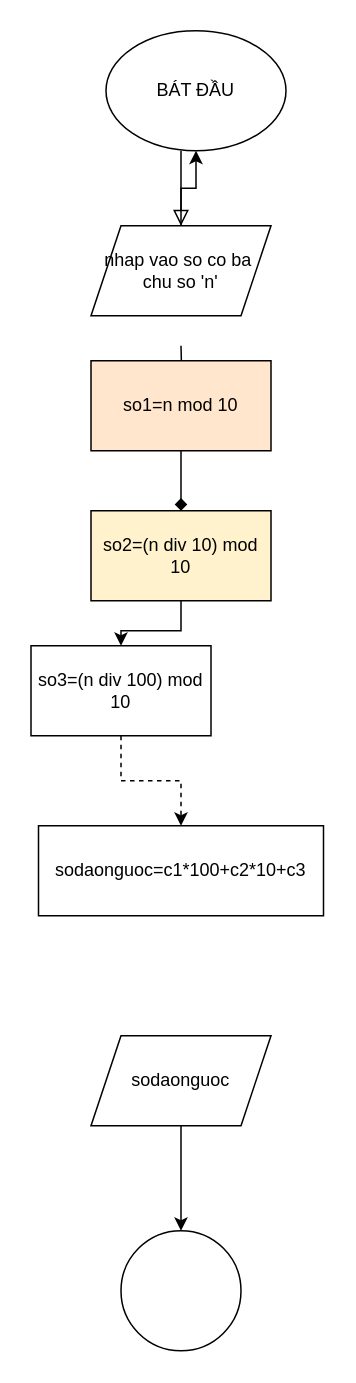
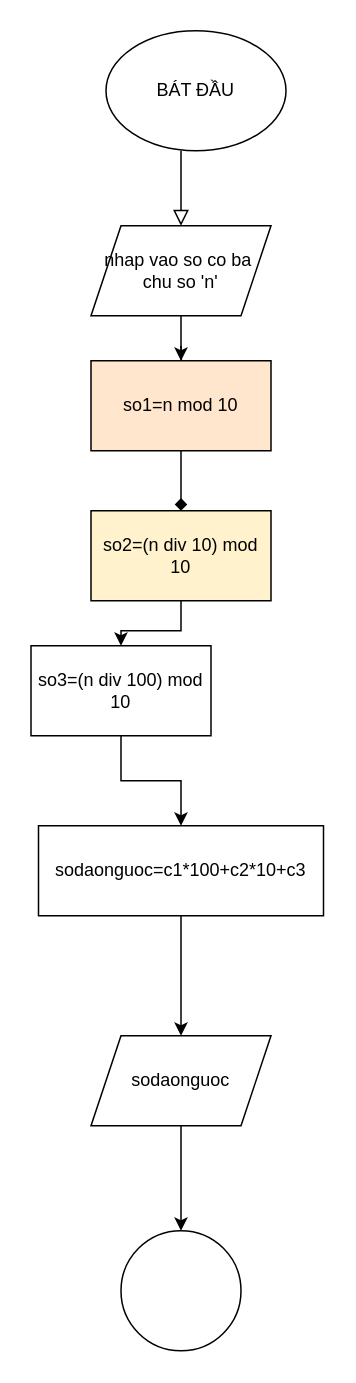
edge "nhap vao so co ba chu so 'n'" -> "BÁT ĐẦU": now "nhap vao so co ba chu so 'n'" -> "so1=n mod 10"
edge "so3=(n div 100) mod 10" -> "sodaonguoc=c1*100+c2*10+c3": style dashed -> solid
edge "sodaonguoc=c1*100+c2*10+c3" -> "sodaonguoc": added
